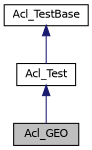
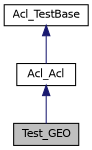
node "Acl_Test": label "Acl_Test" -> "Acl_Acl"
node "Acl_GEO": label "Acl_GEO" -> "Test_GEO"
